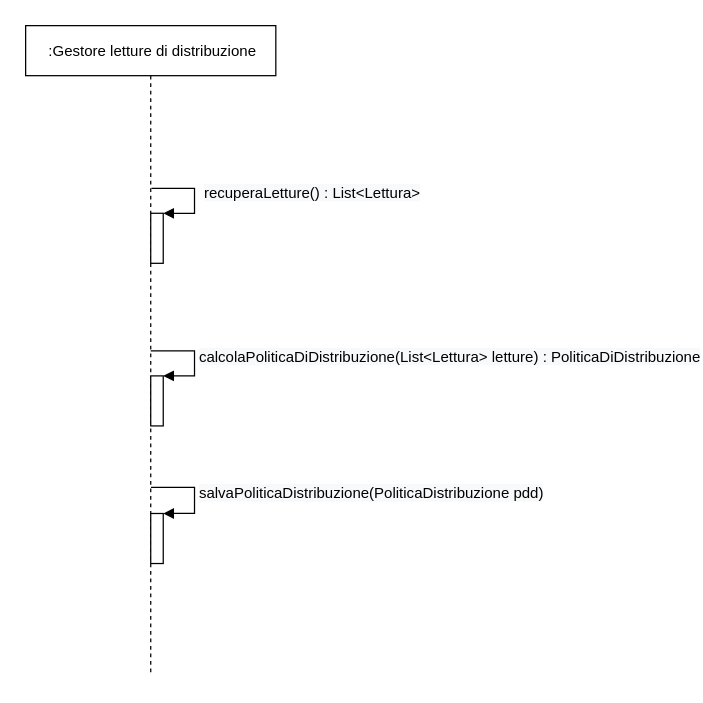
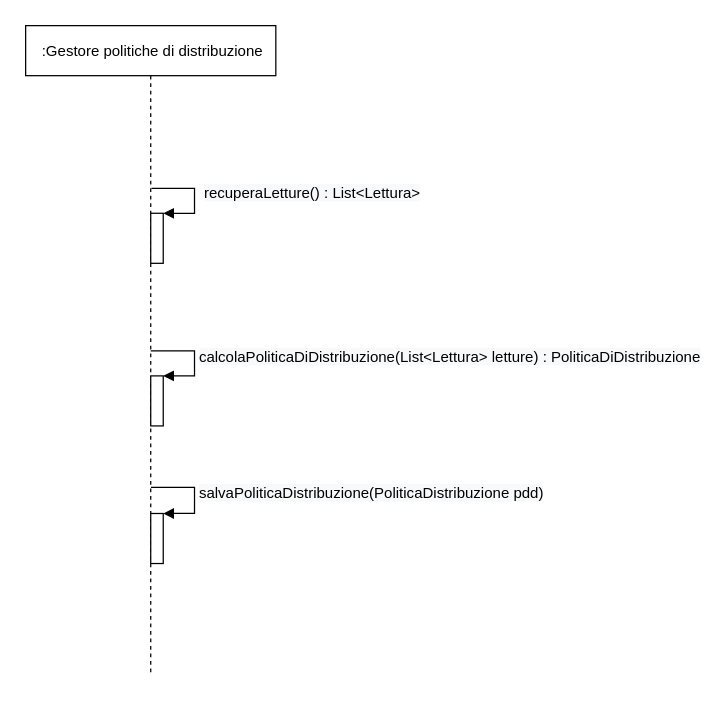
node ":Gestore letture di distribuzione": label ":Gestore letture di distribuzione" -> ":Gestore politiche di distribuzione"
